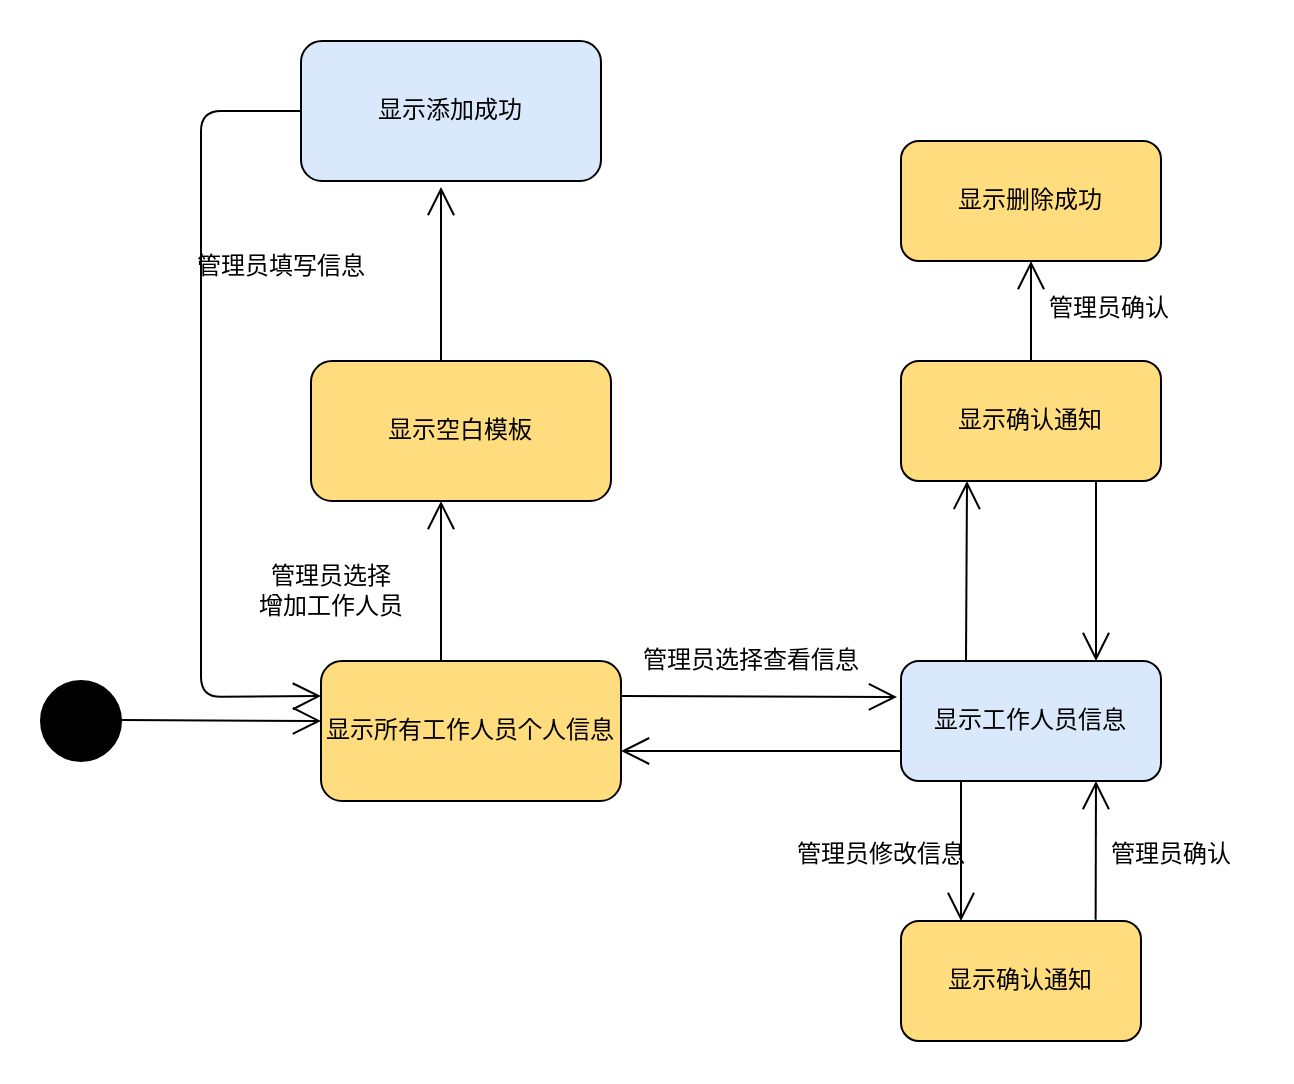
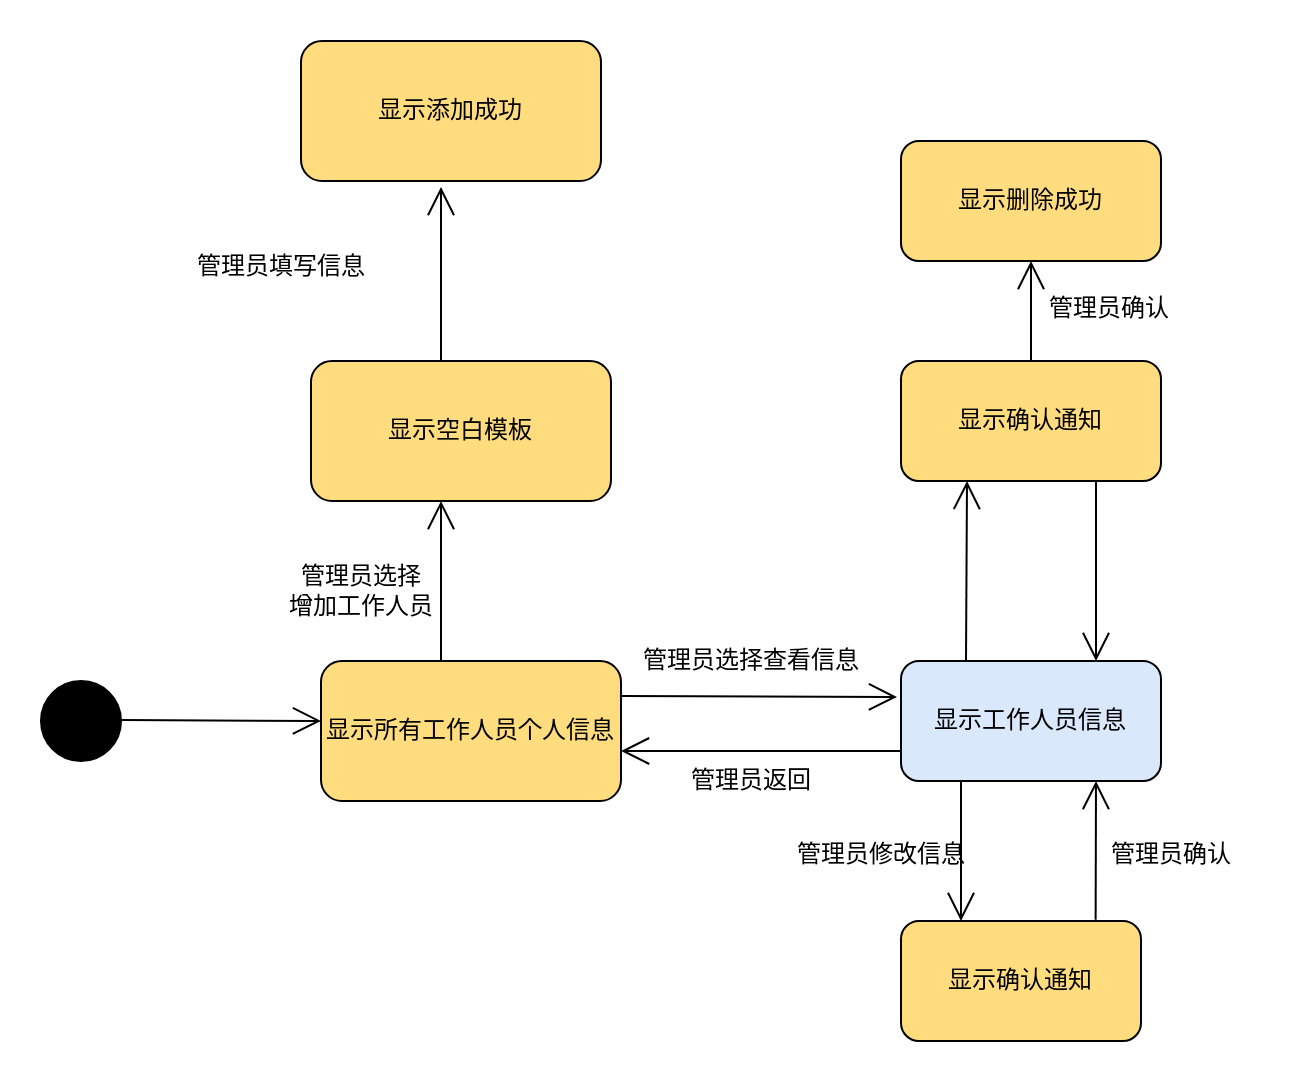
node "显示添加成功": fillcolor #dae8fc -> #ffdc7d
edge "显示添加成功" -> "显示所有工作人员个人信息": removed
node "管理员选择 增加工作人员": moved (331, 591) -> (361, 591)
node "管理员返回": added
